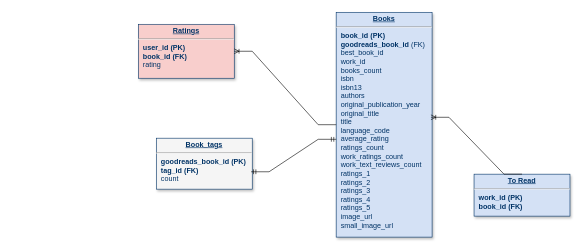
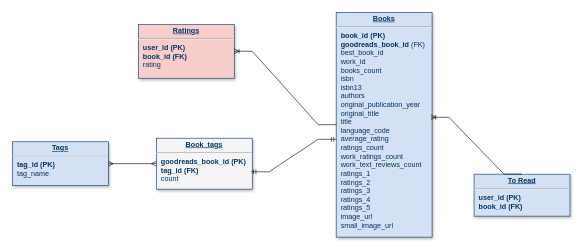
node "Tags tag_id (PK) tag_name": added
edge "Tags tag_id (PK) tag_name" -- "Book_tags goodreads_book_id (PK) tag_id (FK) count": added
node "To Read work_id (PK) book_id (FK)": label "To Read work_id (PK) book_id (FK)" -> "To Read user_id (PK) book_id (FK)"
